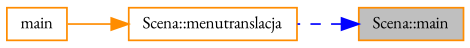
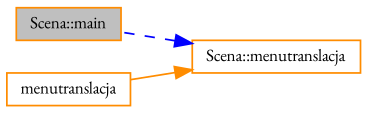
node "main": label "main" -> "menutranslacja"
edge "Scena::menutranslacja" -> "Scena::main": reversed
